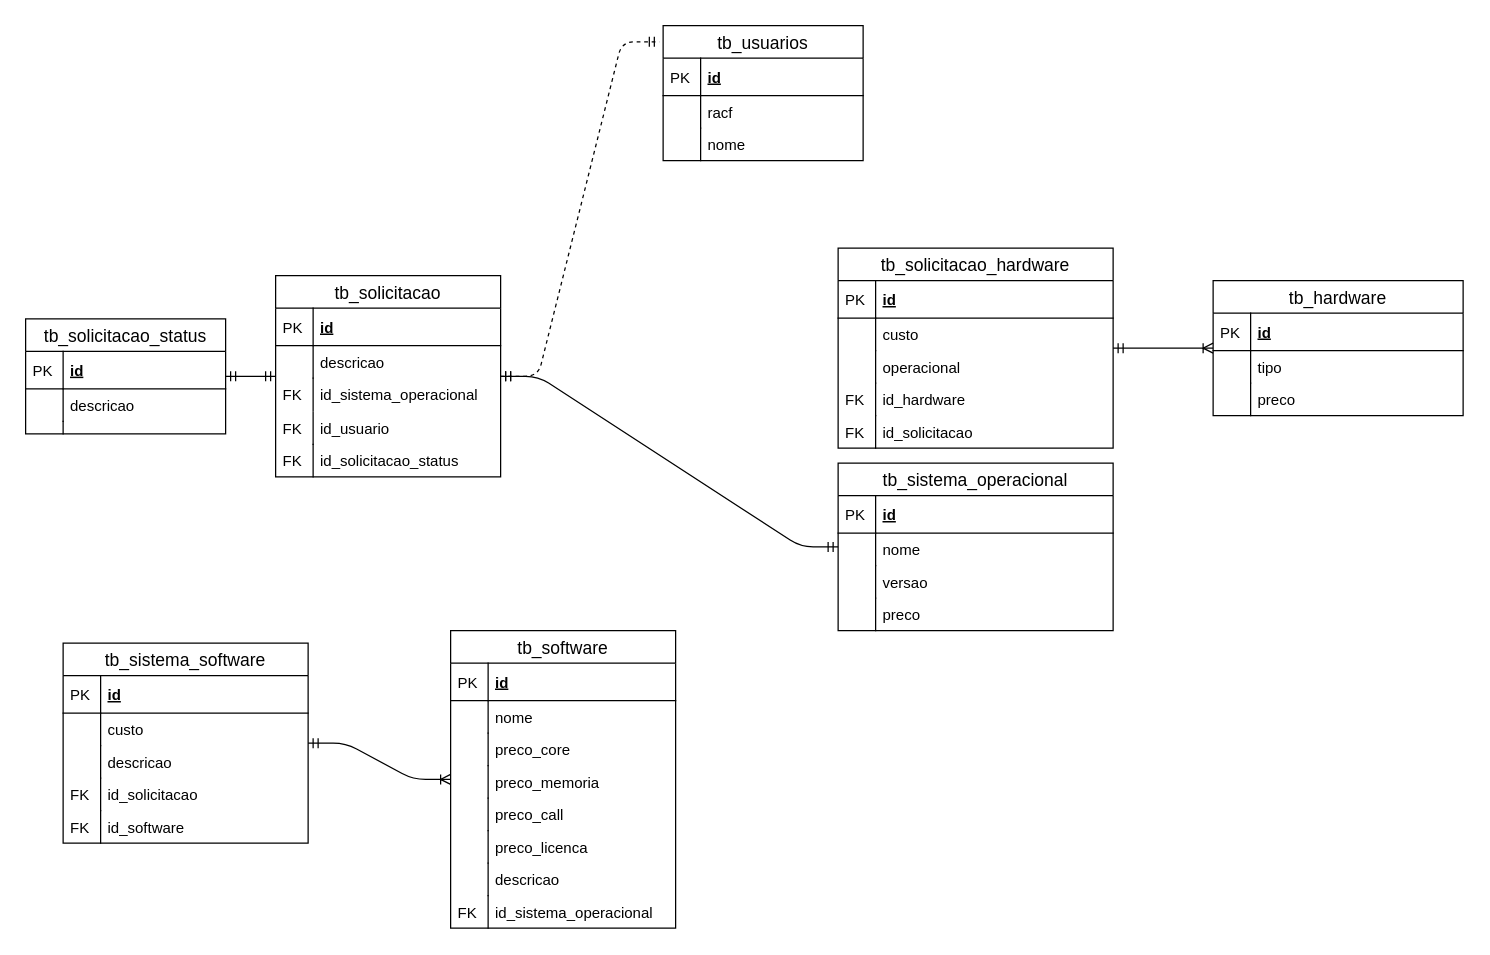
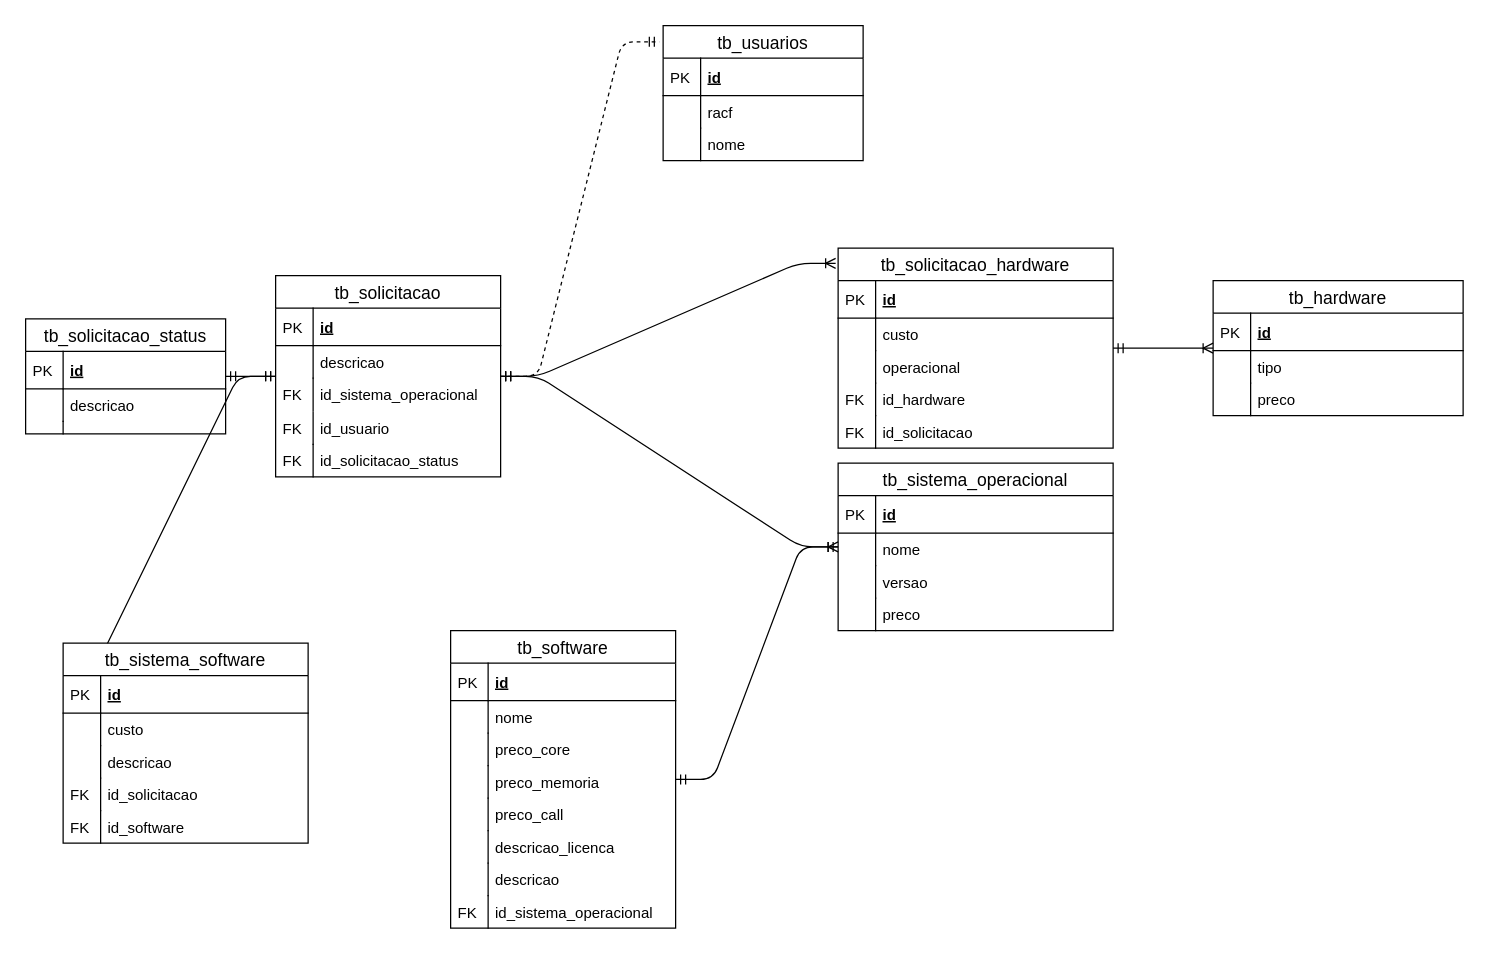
edge "tb_solicitacao_hardware" -- "tb_solicitacao": added
edge "tb_solicitacao" -- "tb_sistema_software": added
edge "tb_sistema_operacional" -- "tb_software": added
edge "tb_sistema_software" -- "tb_software": removed
node "preco_licenca": label "preco_licenca" -> "descricao_licenca"
